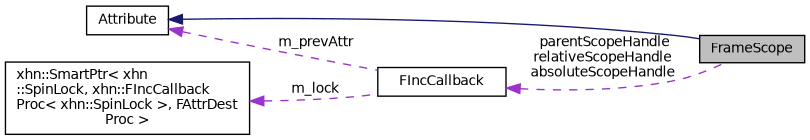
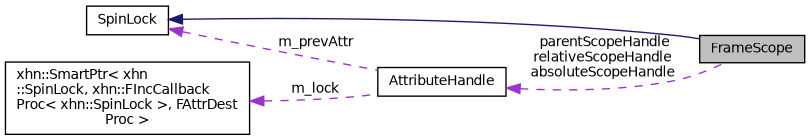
node "Attribute": label "Attribute" -> "SpinLock"
node "FIncCallback": label "FIncCallback" -> "AttributeHandle"
